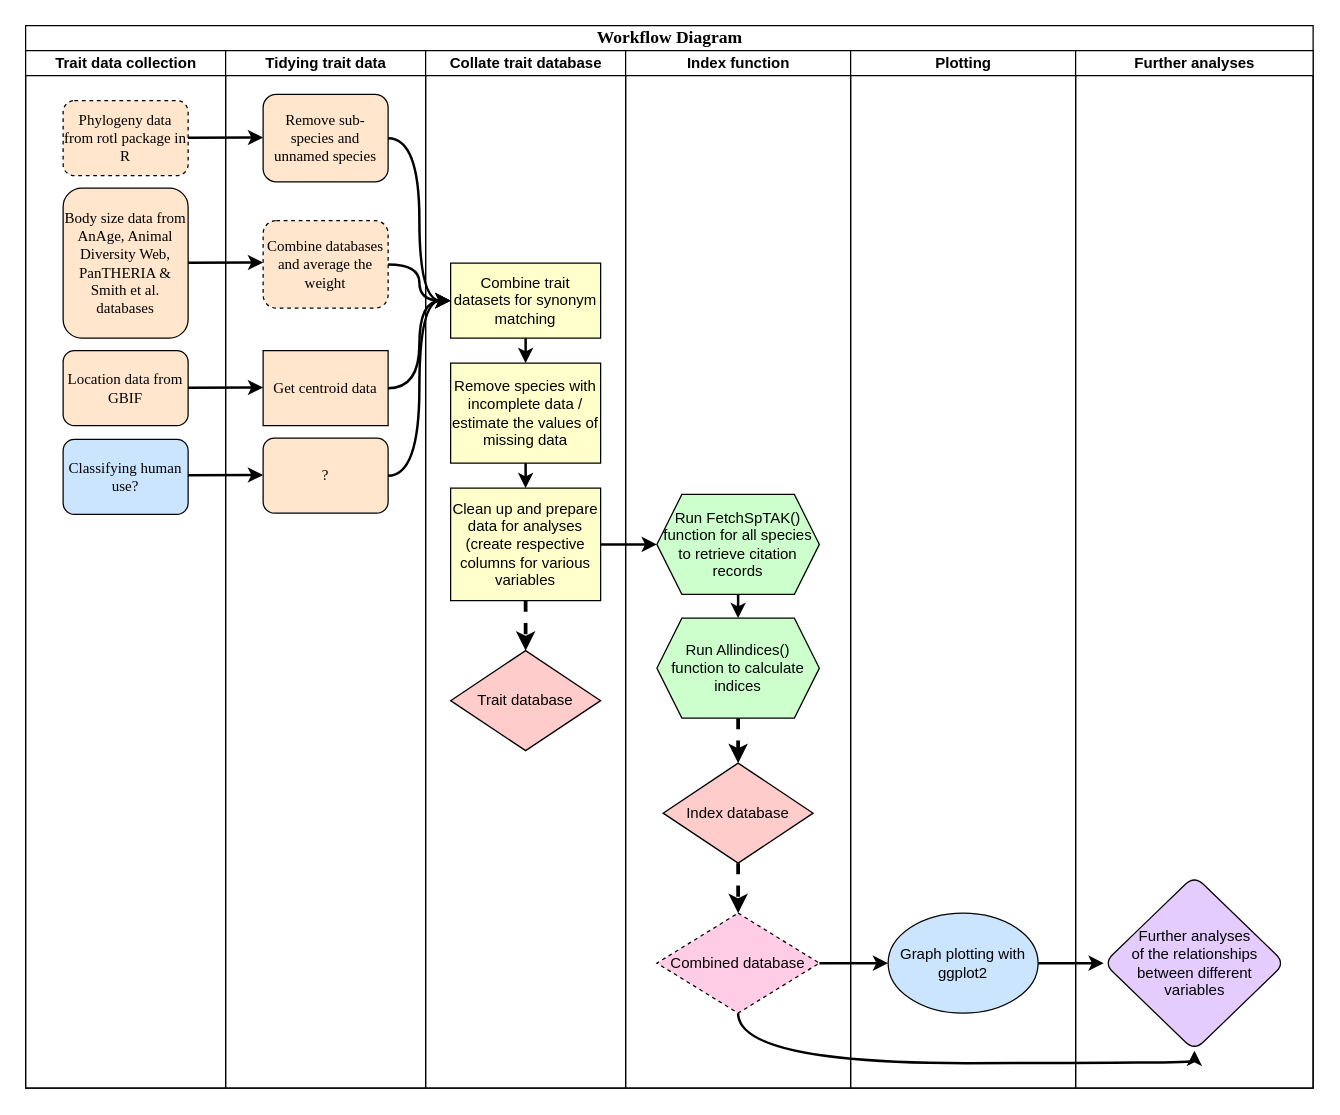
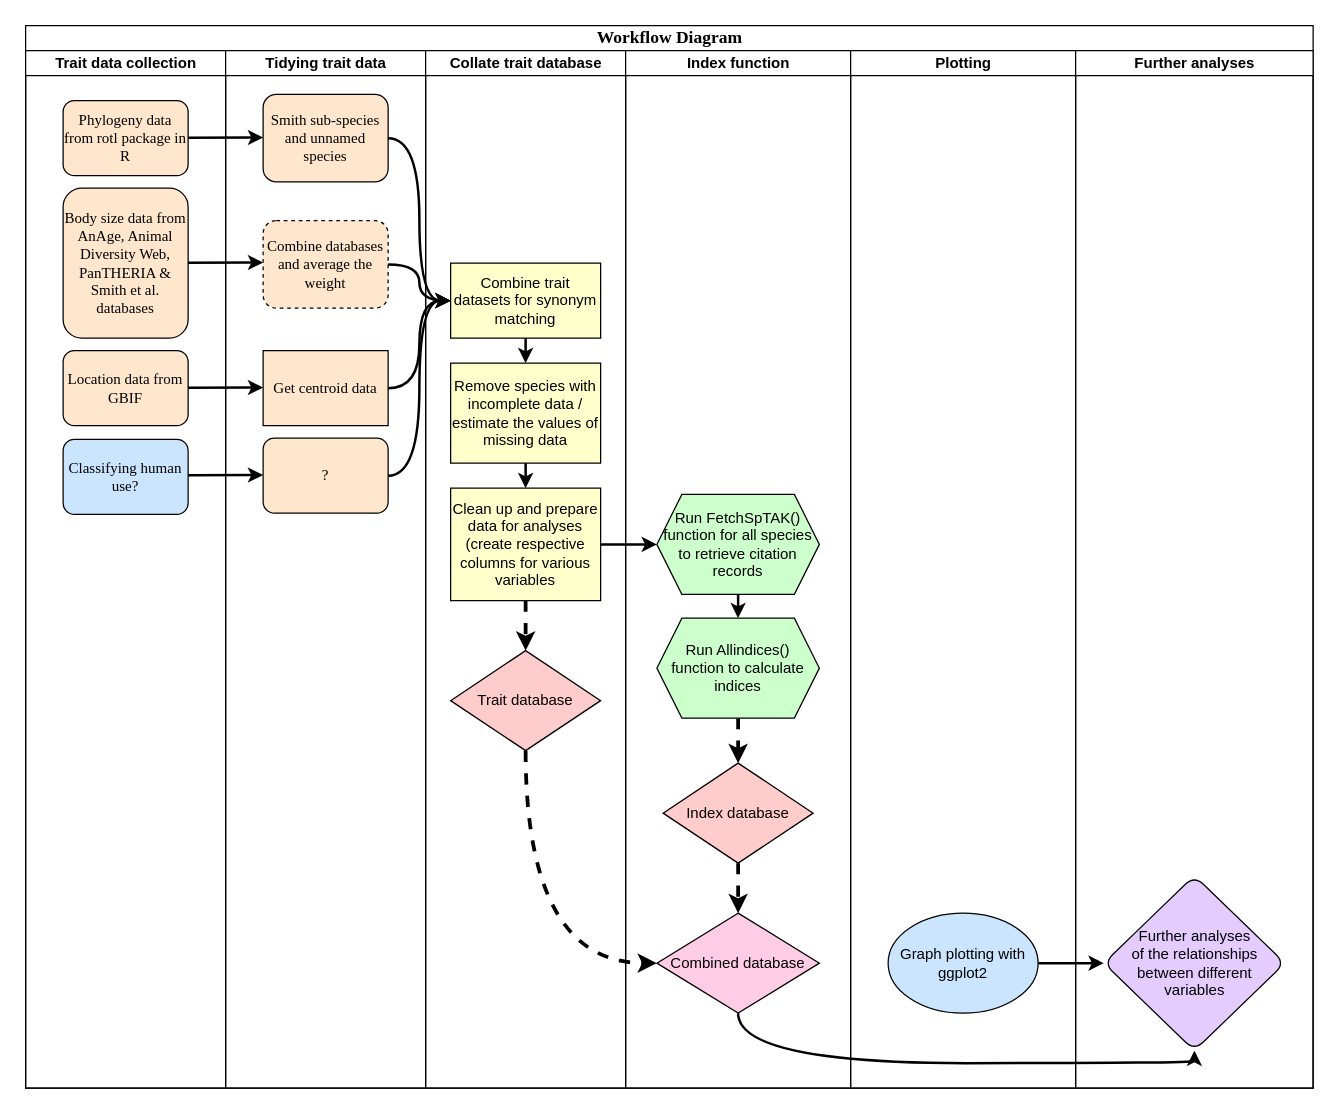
node "Phylogeny data from rotl package in R": style dashed -> solid
node "Remove sub-species and unnamed species": label "Remove sub-species and unnamed species" -> "Smith sub-species and unnamed species"
edge "Combine databases and average the weight" -> "Combine trait datasets for synonym matching": arrowhead classic -> open
edge "Trait database" -> "Combined database": added
node "Combined database": style dashed -> solid
edge "Combined database" -> "Graph plotting with ggplot2": removed
